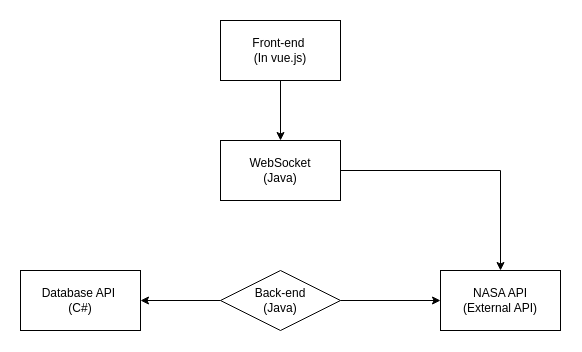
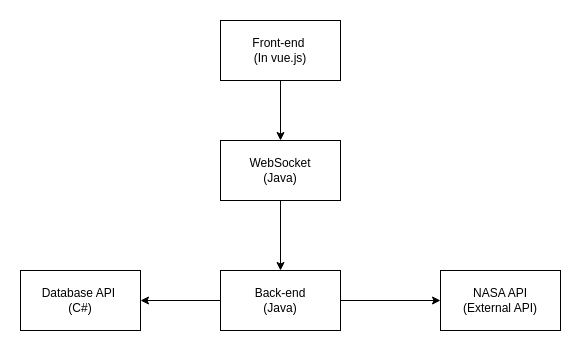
edge "WebSocket (Java)" -> "NASA API (External API)": now "WebSocket (Java)" -> "Back-end (Java)"
node "Back-end (Java)": shape diamond -> rectangle
